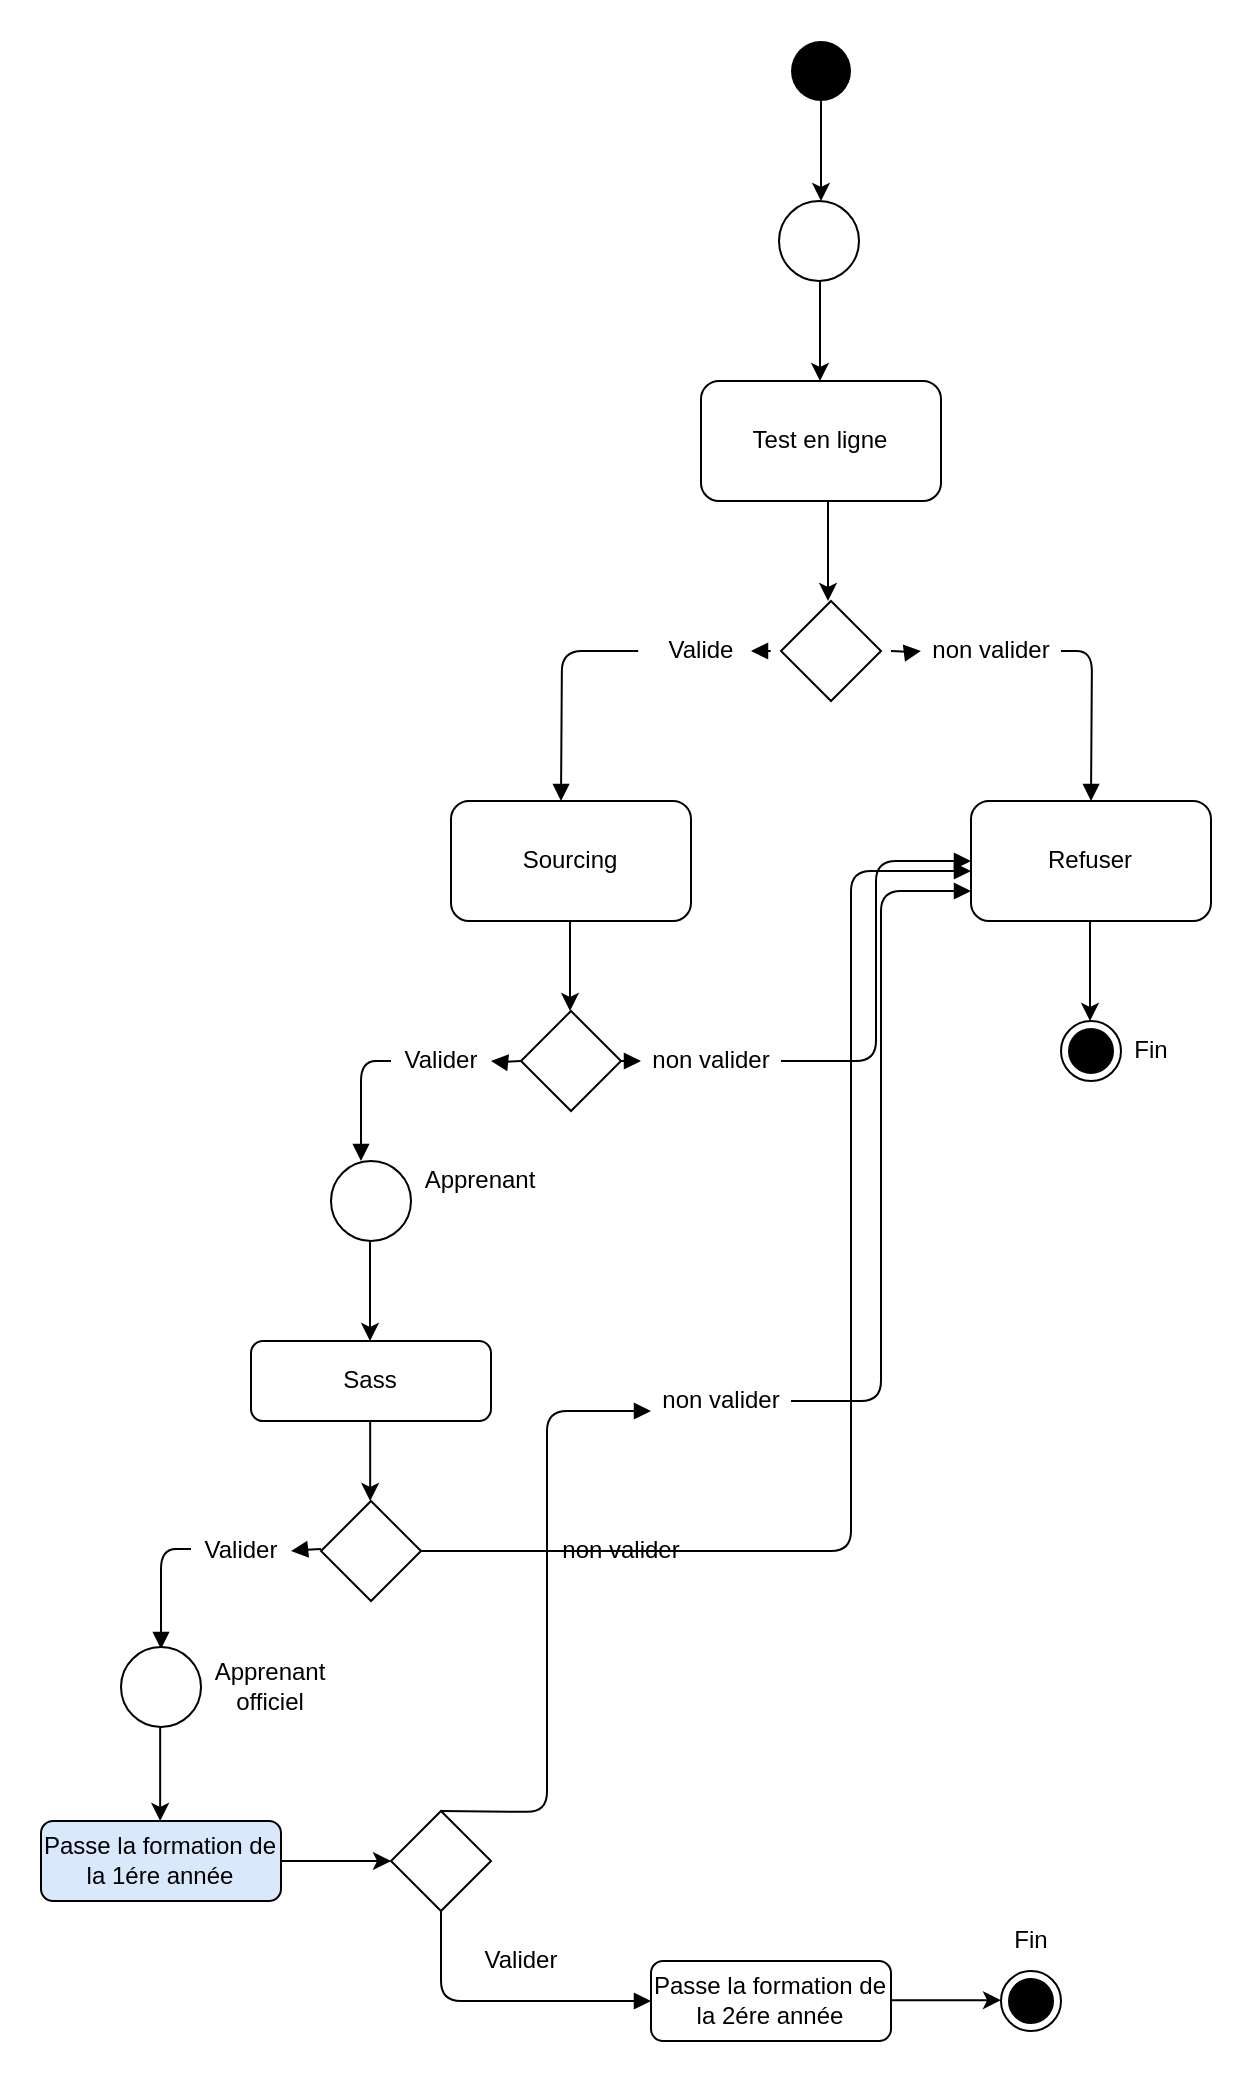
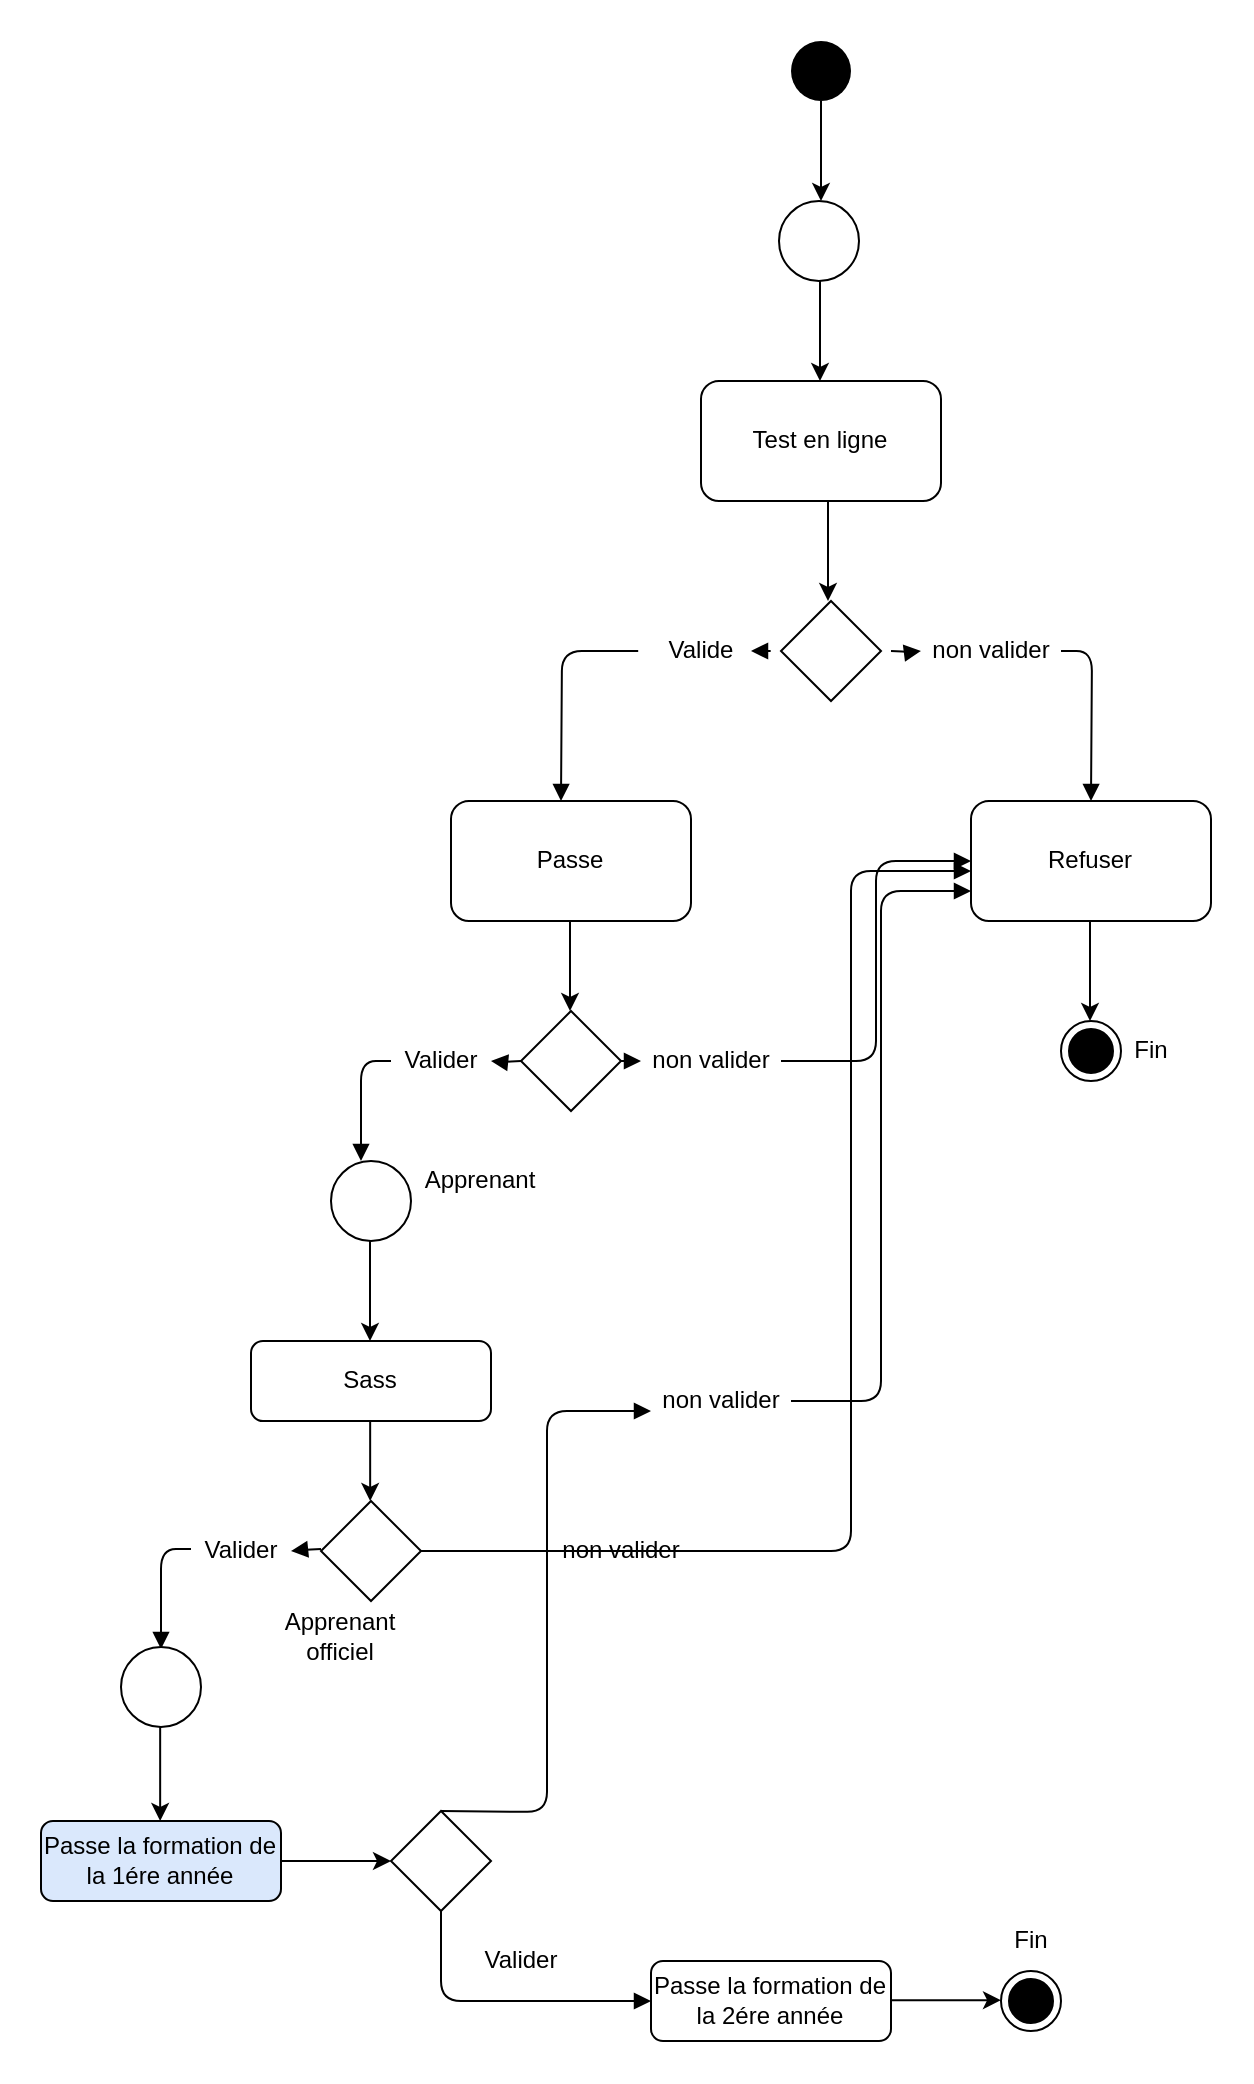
node "Sourcing": label "Sourcing" -> "Passe"
node "Apprenant officiel": moved (271, 1687) -> (341, 1637)
